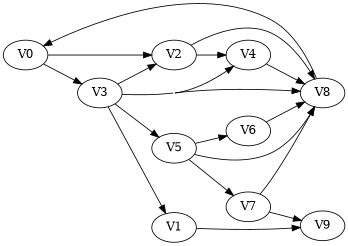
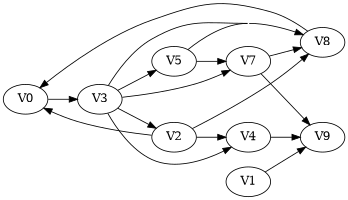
edge "V0" -> "V2": reversed
edge "V4" -> "V8": now "V4" -> "V9"
node "V6": removed
edge "V3" -> "V1": now "V3" -> "V7"
